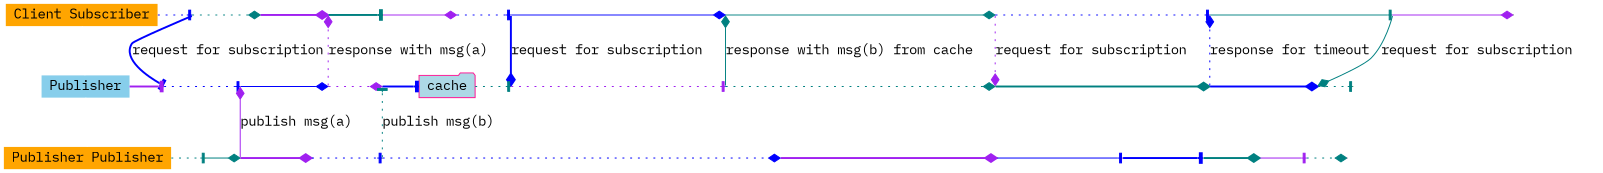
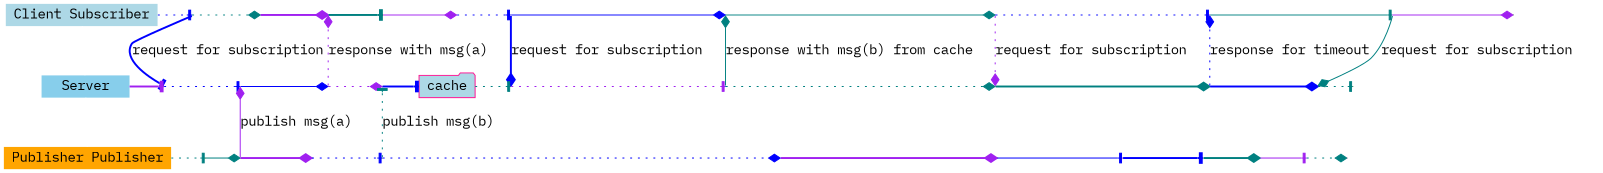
node "Client Subscriber": fillcolor orange -> lightblue
node "Publisher": label "Publisher" -> "Server"
